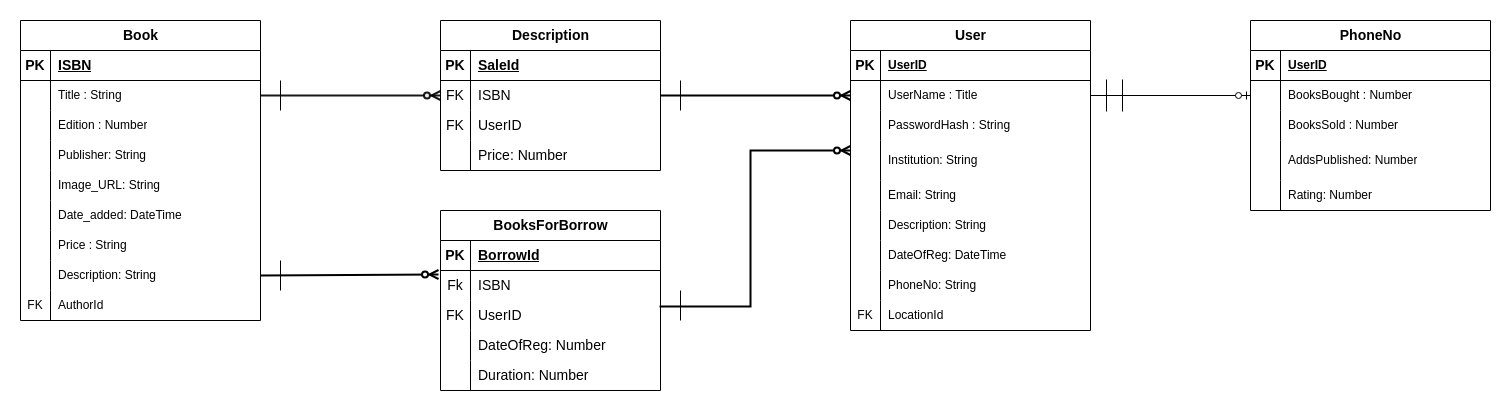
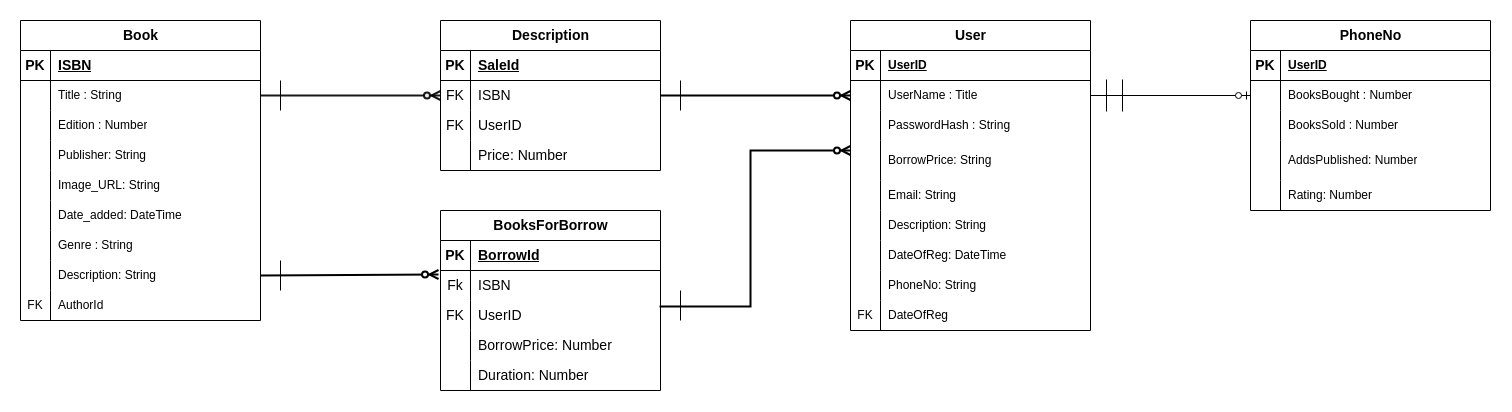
node "Institution: String": label "Institution: String" -> "BorrowPrice: String"
node "Price : String": label "Price : String" -> "Genre : String"
node "LocationId": label "LocationId" -> "DateOfReg"
node "DateOfReg: Number": label "DateOfReg: Number" -> "BorrowPrice: Number"
